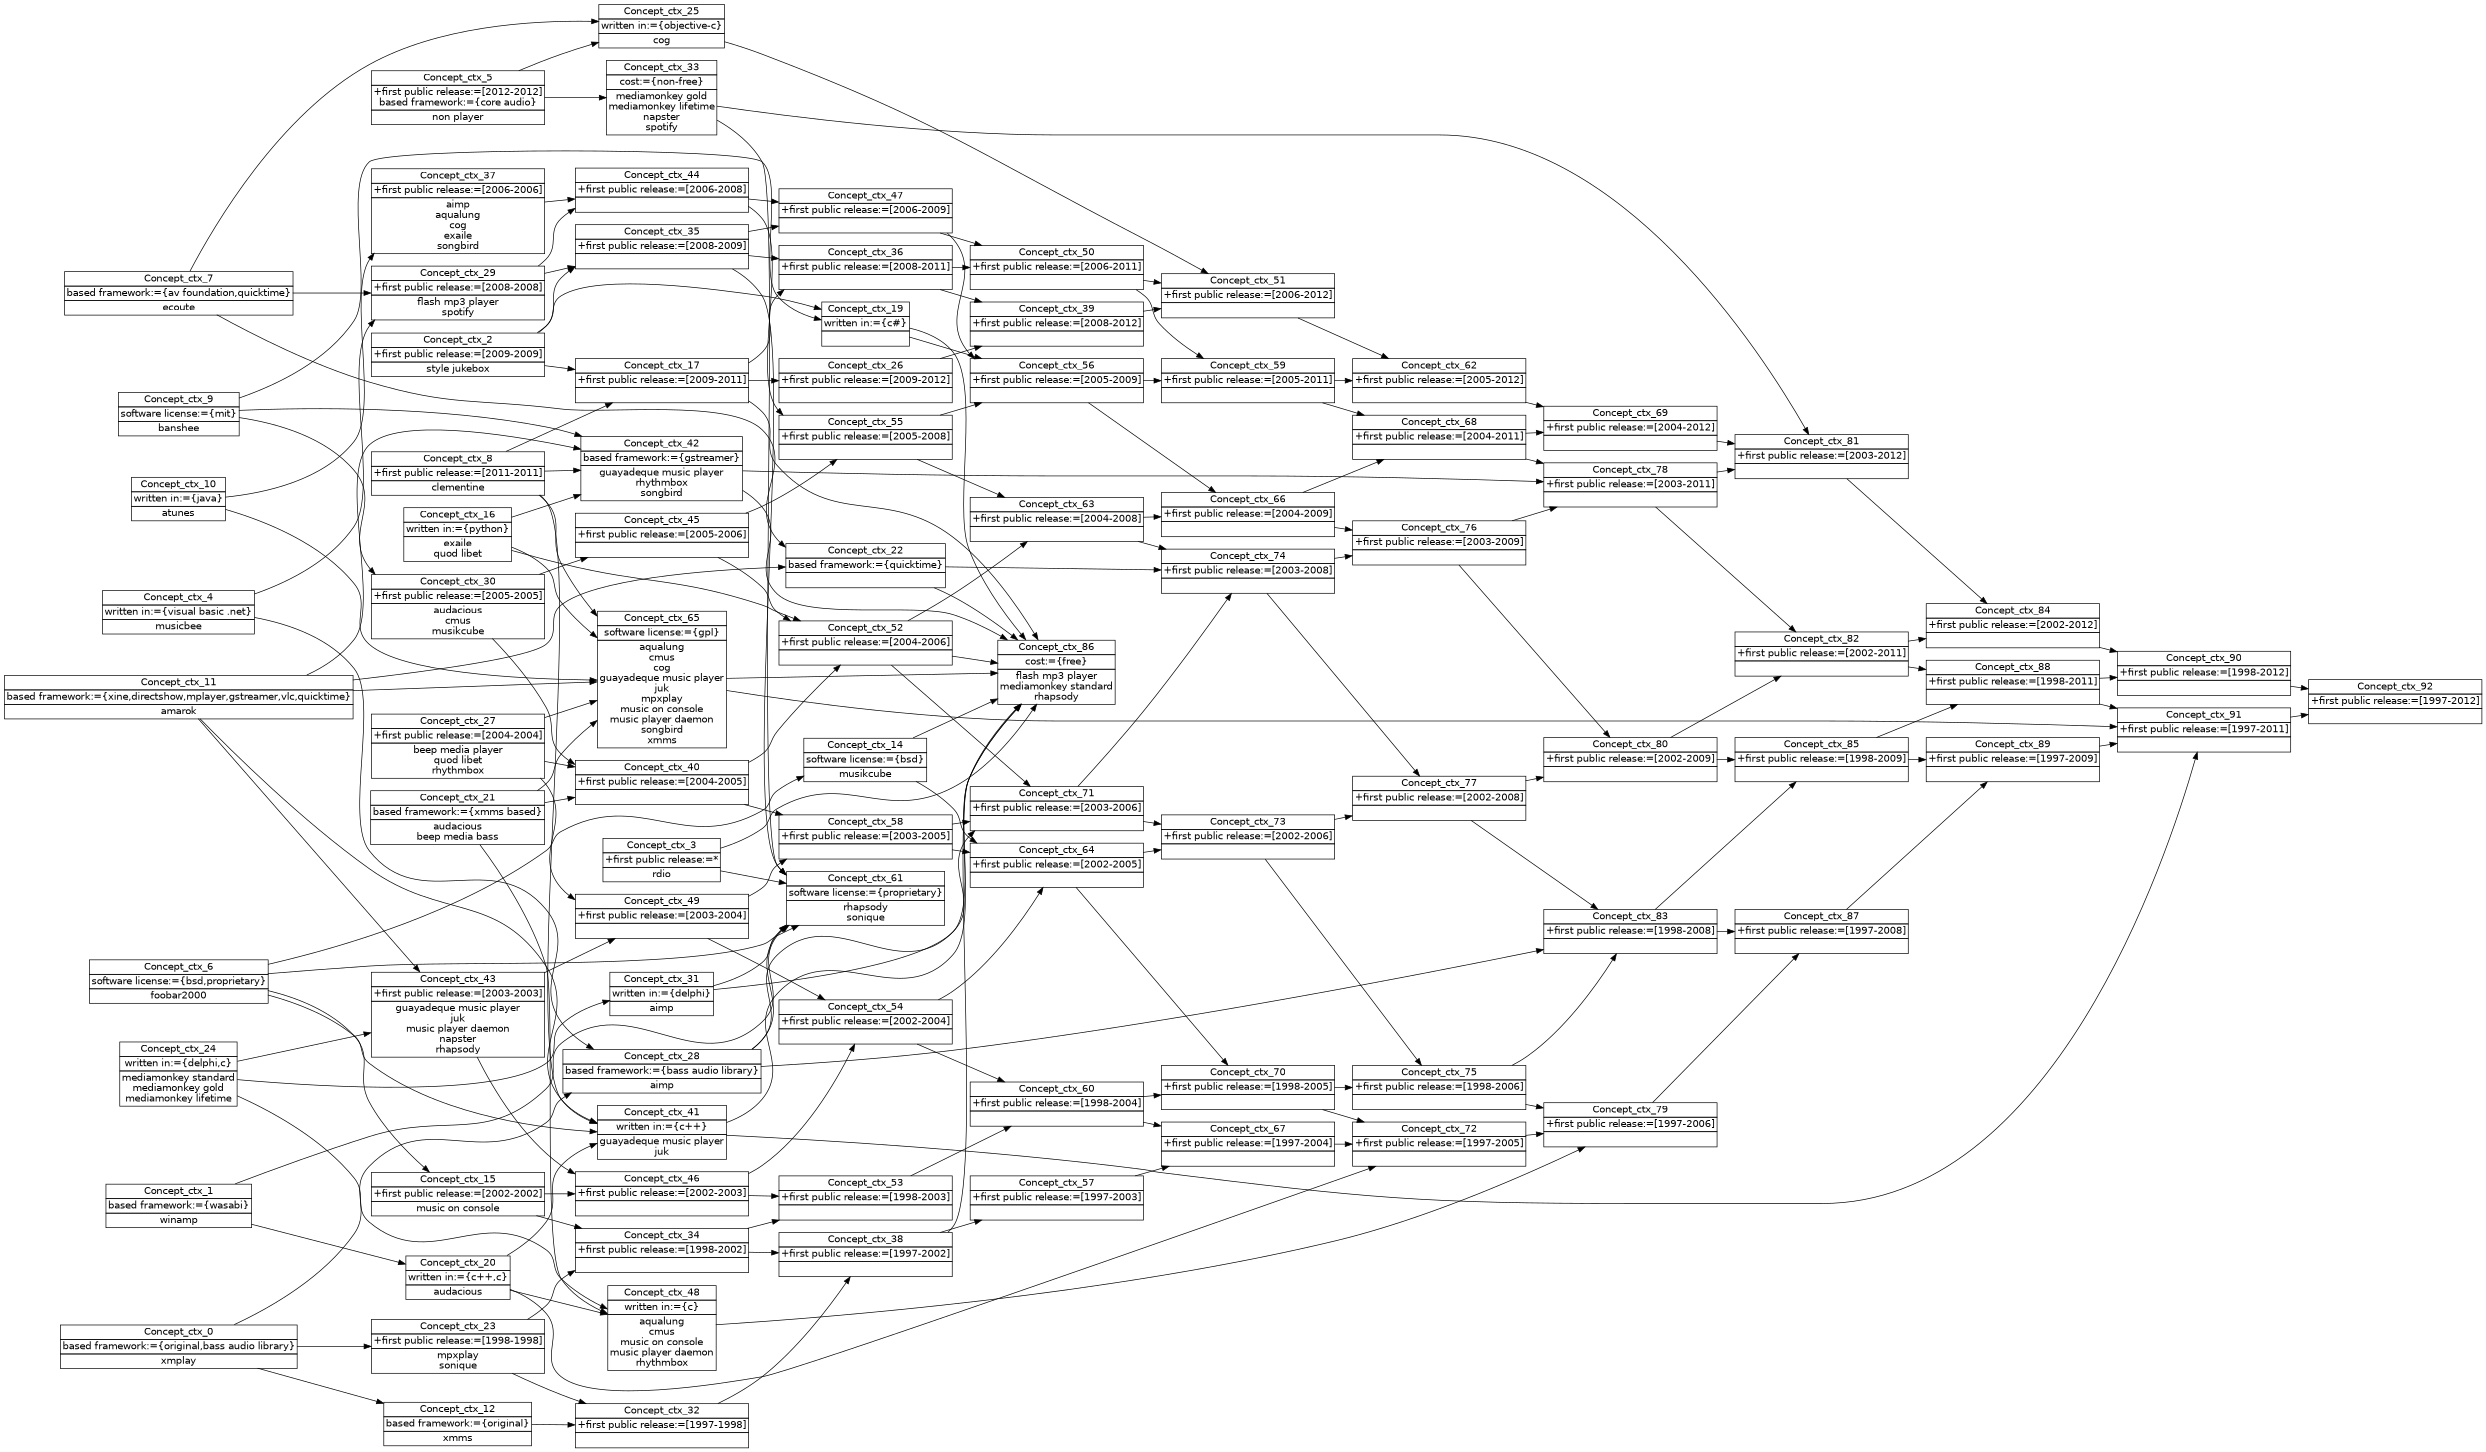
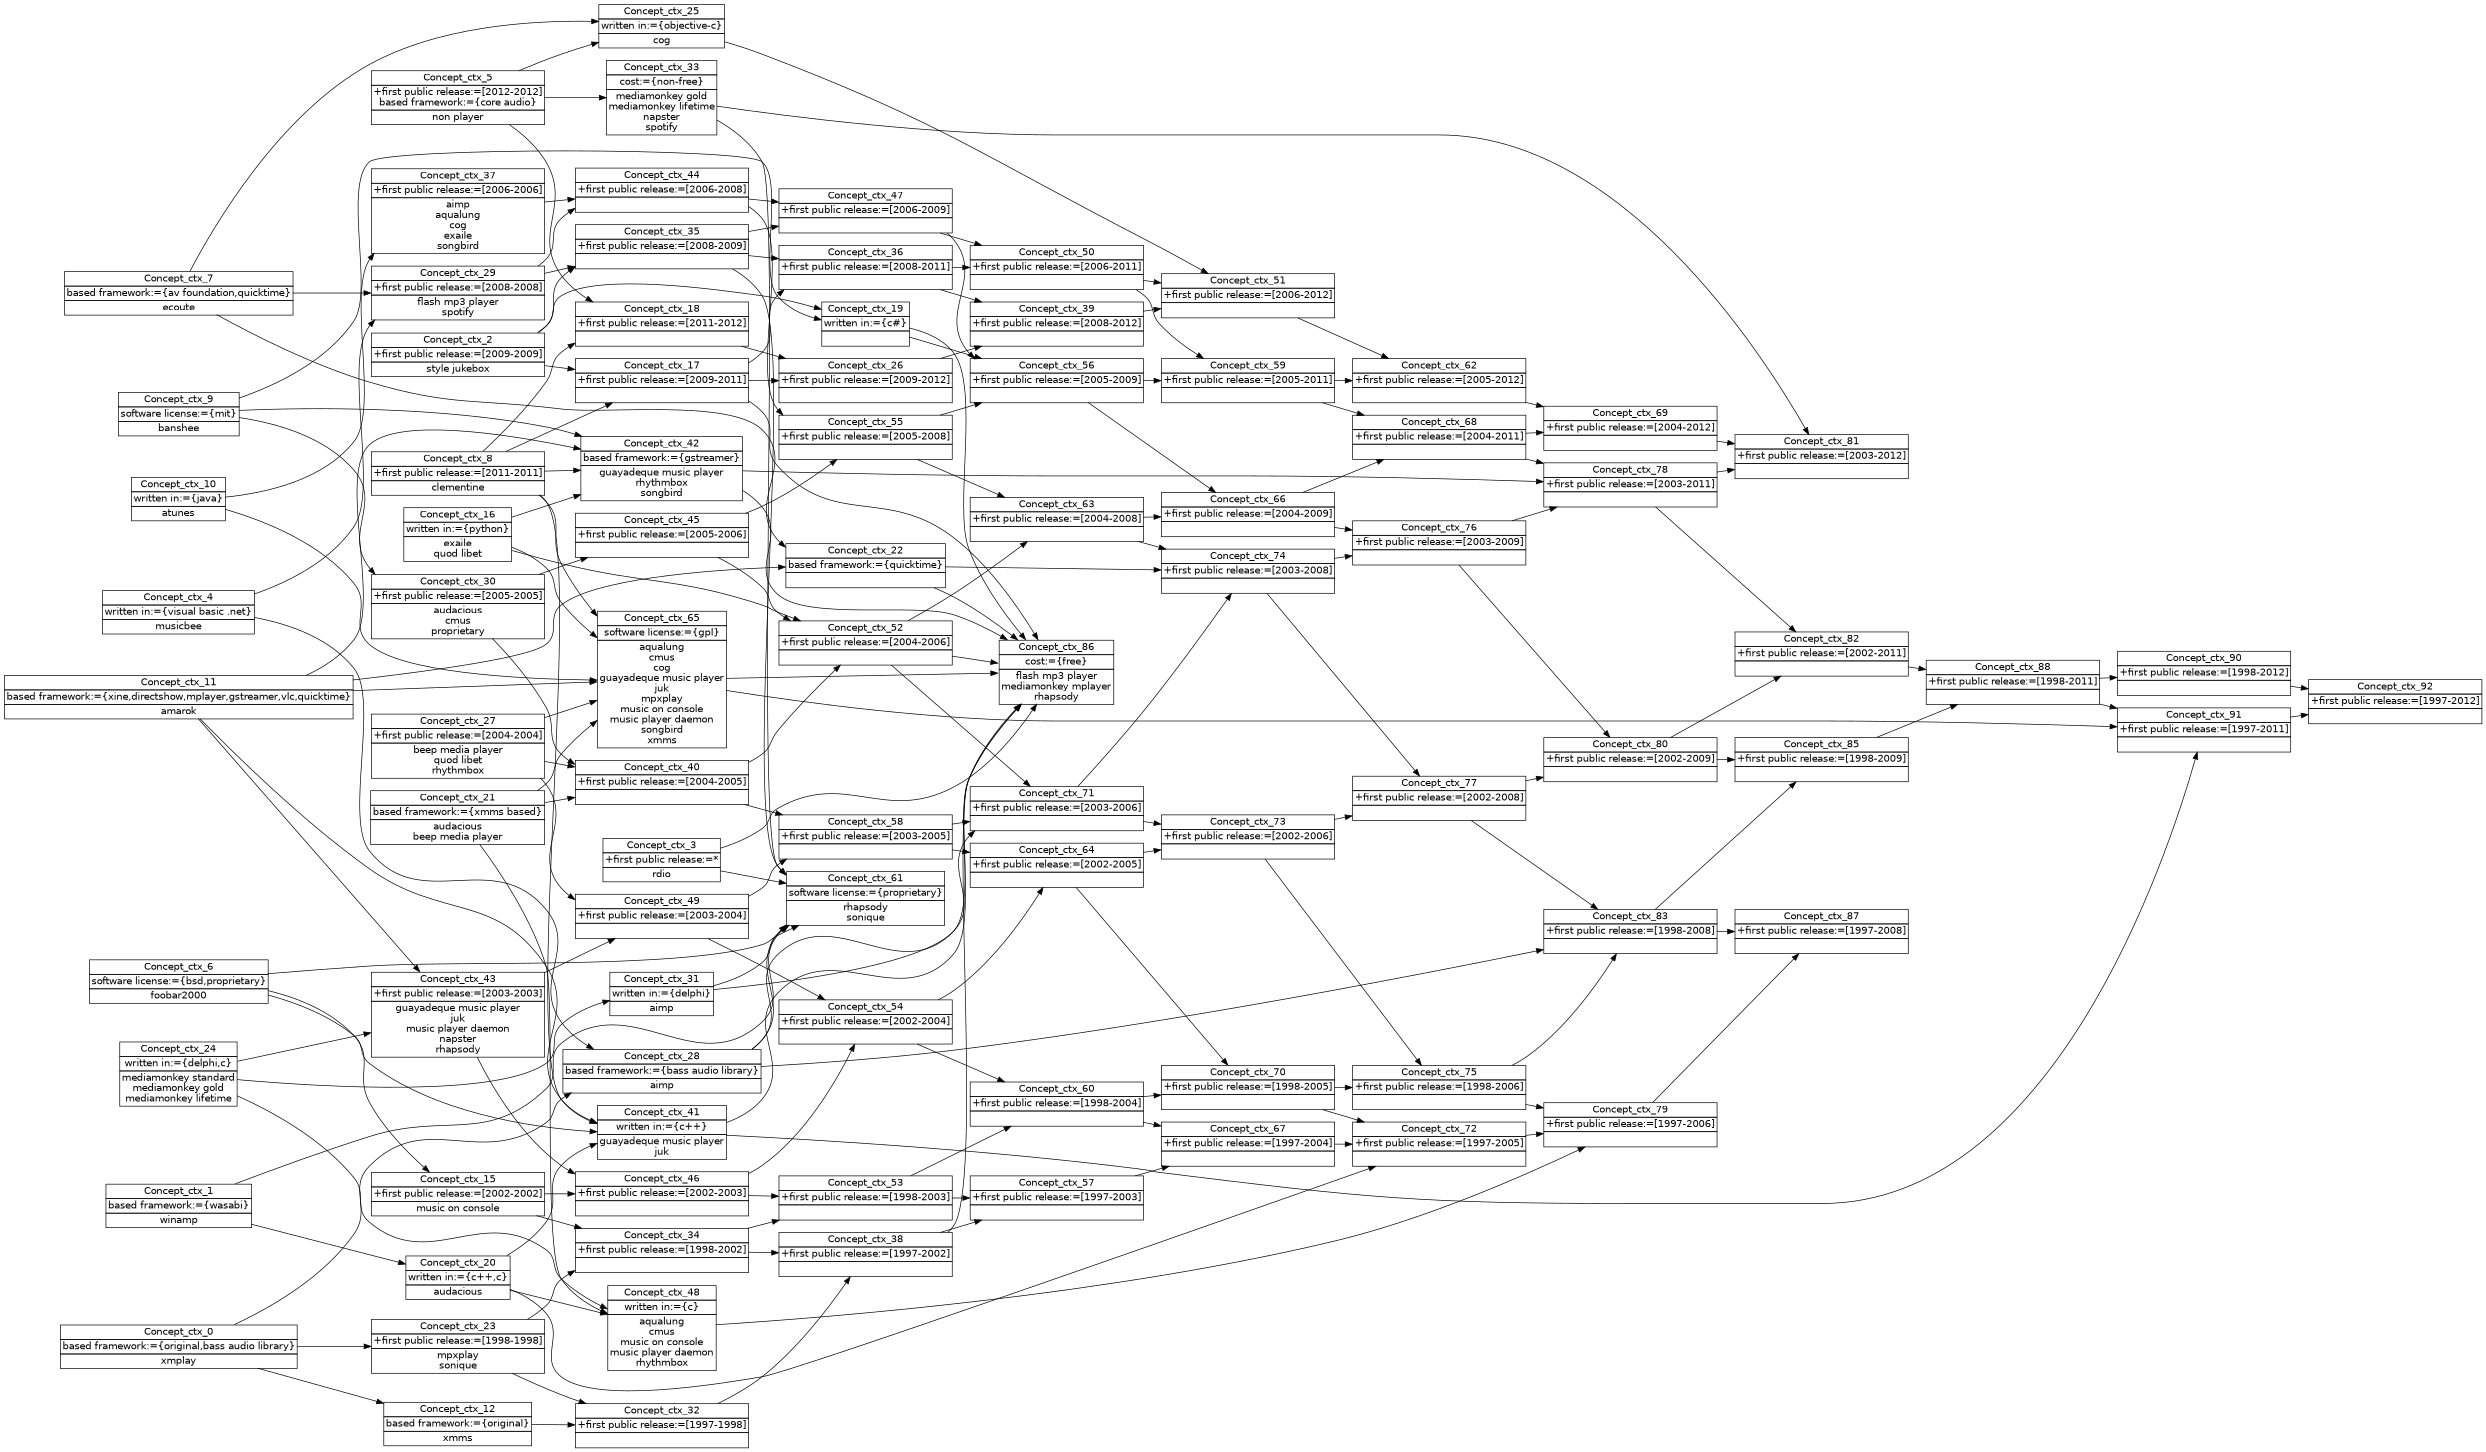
node "Concept_ctx_18": added
node "Concept_ctx_84": removed
node "Concept_ctx_30": text "musikcube" -> "proprietary"
node "Concept_ctx_86": text "mediamonkey standard" -> "mediamonkey mplayer"
node "Concept_ctx_14": removed
node "Concept_ctx_89": removed
node "Concept_ctx_21": text "beep media bass" -> "beep media player"
edge "Concept_ctx_53" -> "Concept_ctx_57": added
